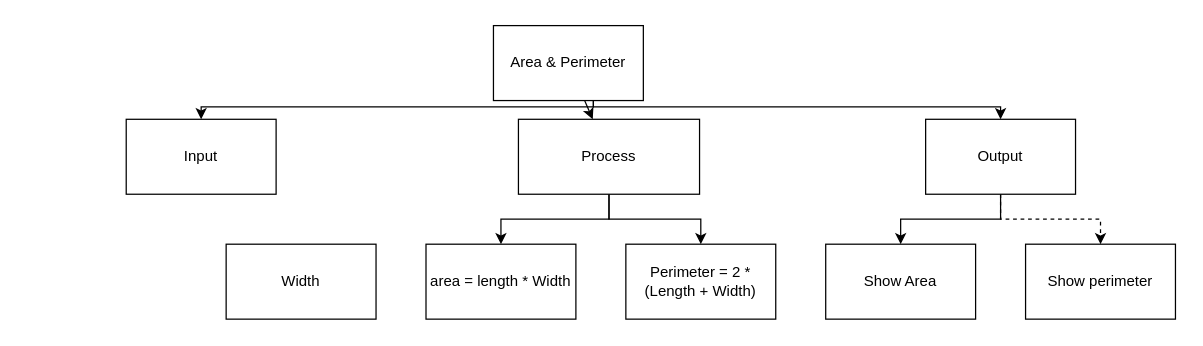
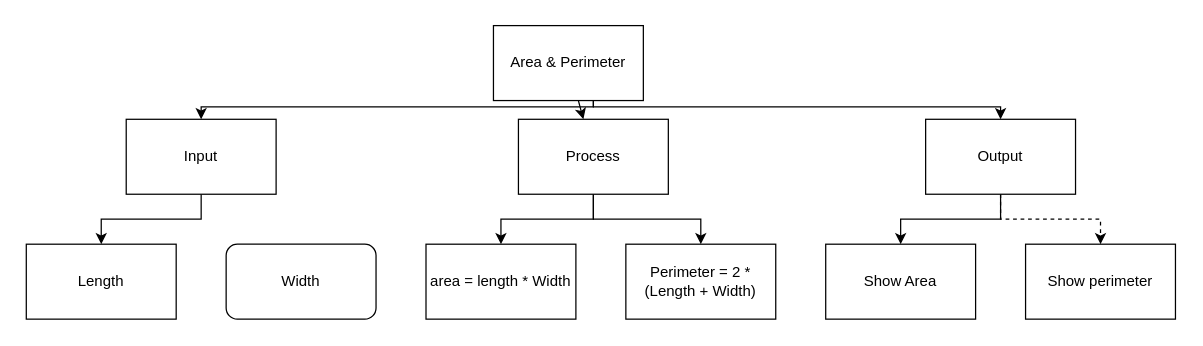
node "Process": size 181x75 -> 150x75
edge "Input" -> "Length": added
node "Length": added
node "Width": shape rectangle -> rounded rectangle
